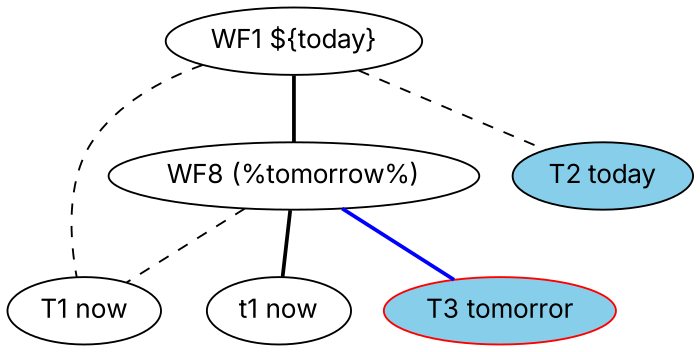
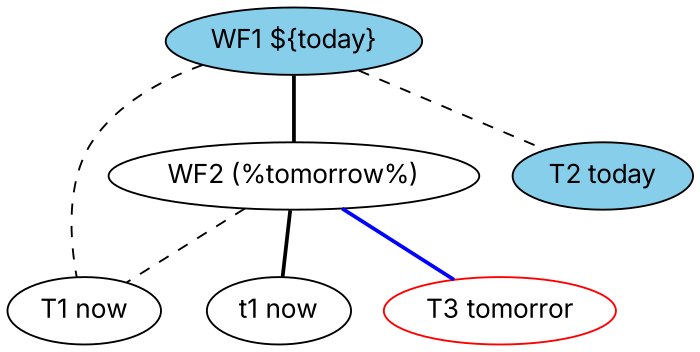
node "WF1 ${today}": fillcolor white -> skyblue
node "WF8 (%tomorrow%)": label "WF8 (%tomorrow%)" -> "WF2 (%tomorrow%)"
node "T3 tomorror": fillcolor skyblue -> white
